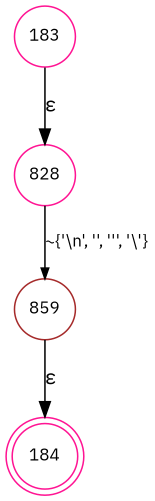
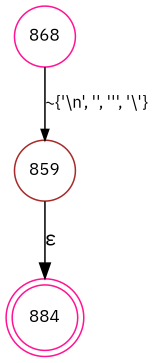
node "183": removed
node "828": label "828" -> "868"
node "184": label "184" -> "884"
